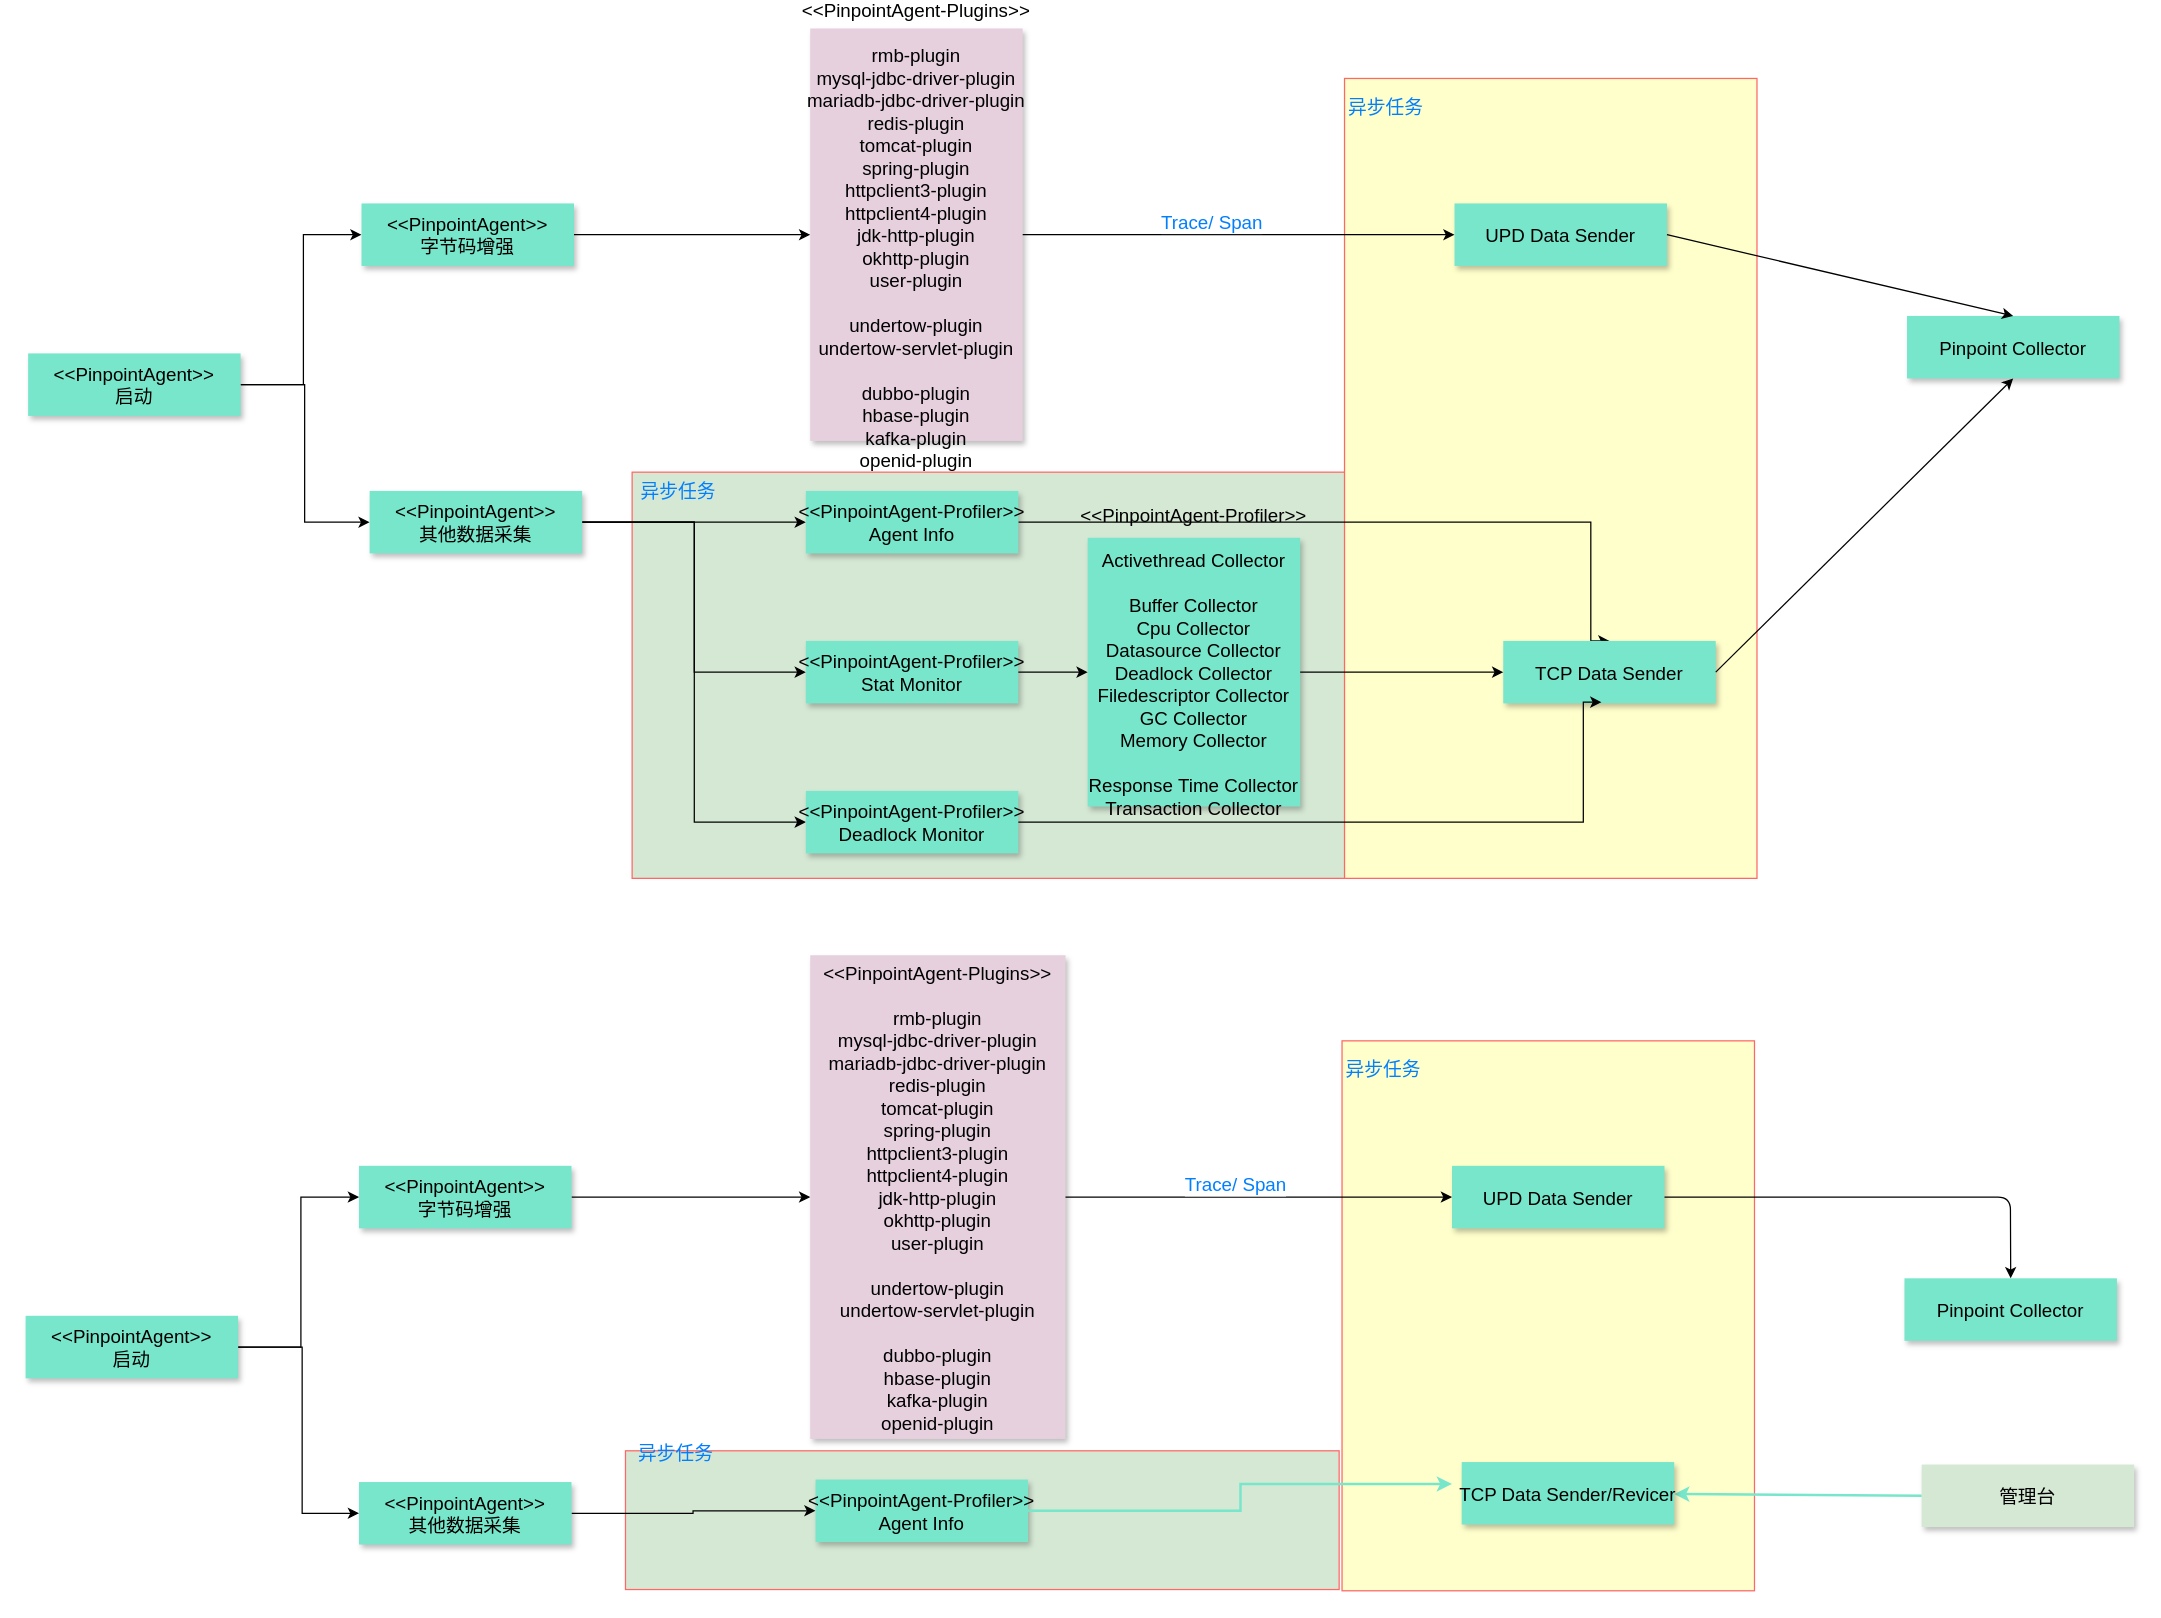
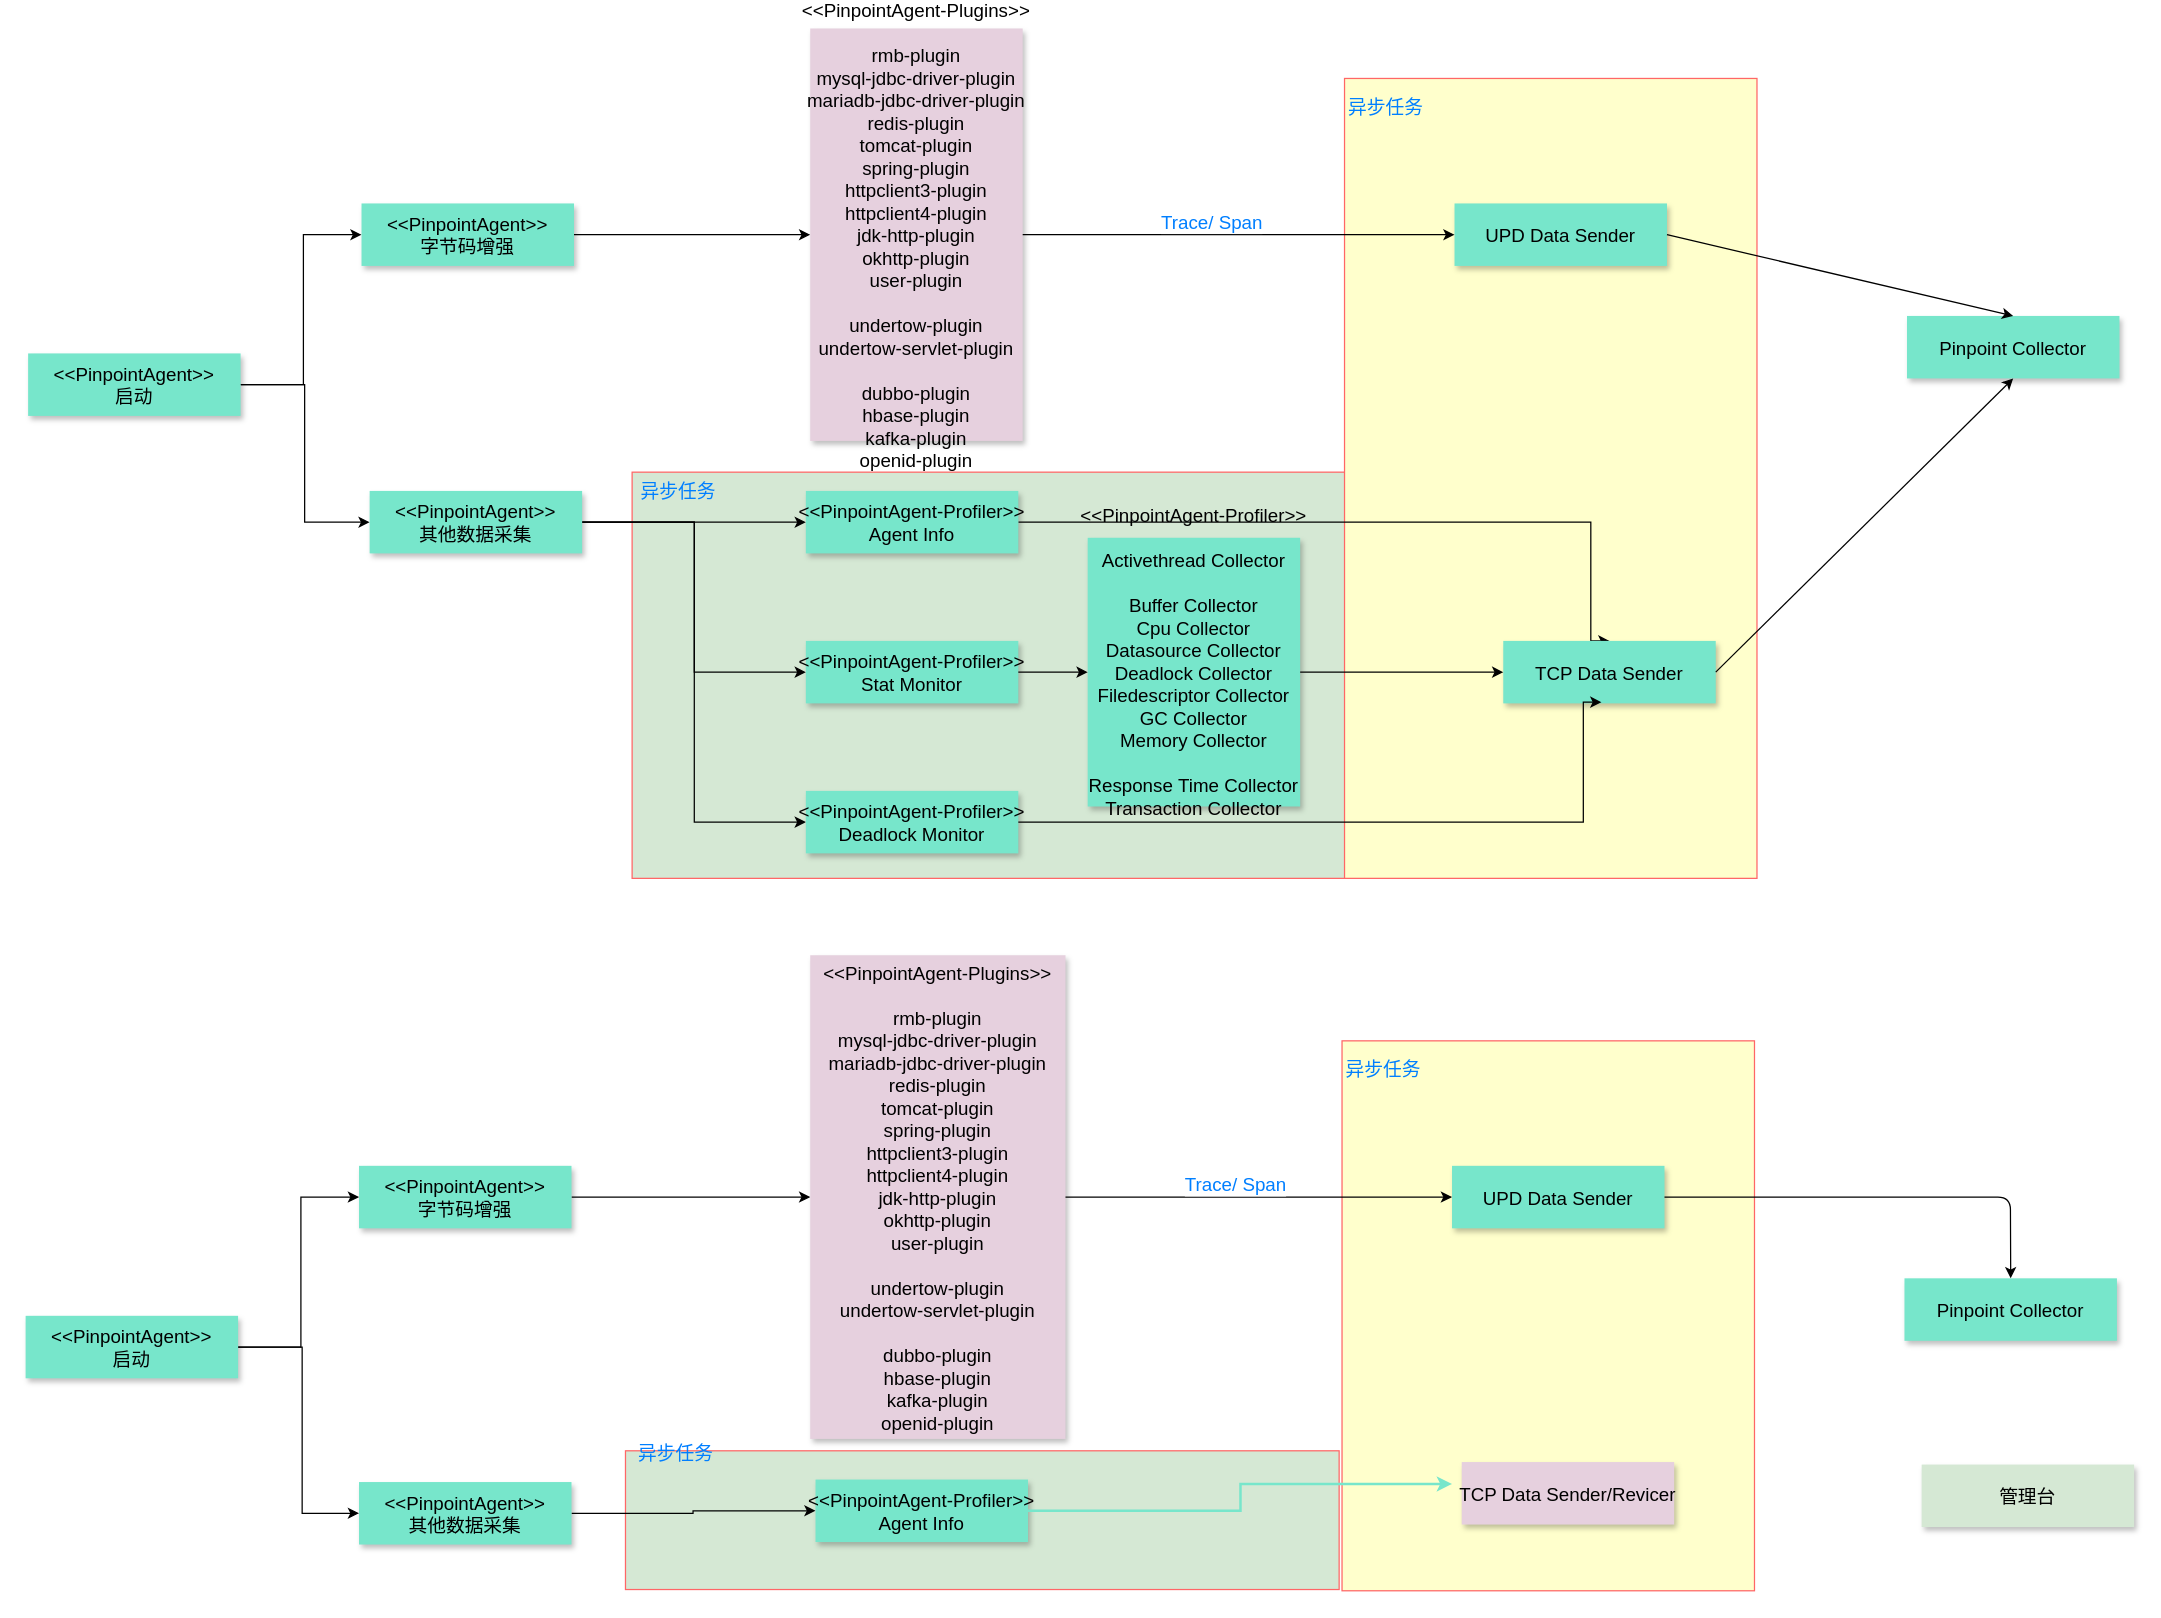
node "TCP Data Sender/Revicer": fillcolor #77e6cb -> #e6d0de
edge "管理台" -> "TCP Data Sender/Revicer": removed
